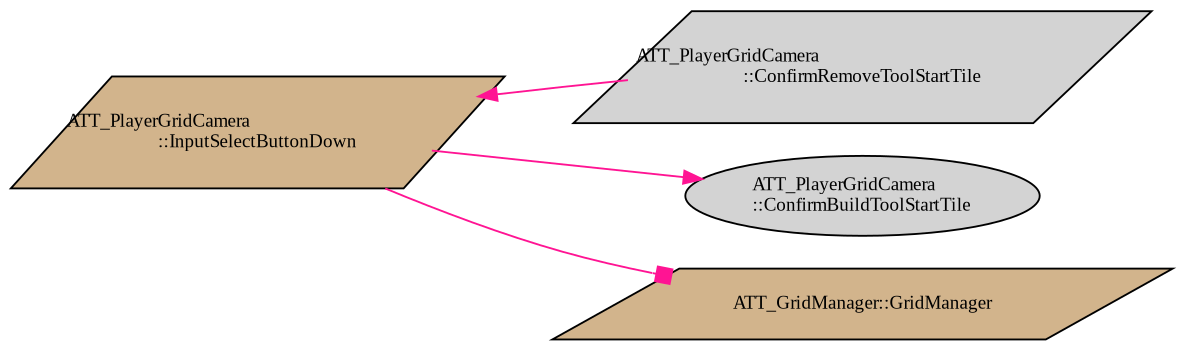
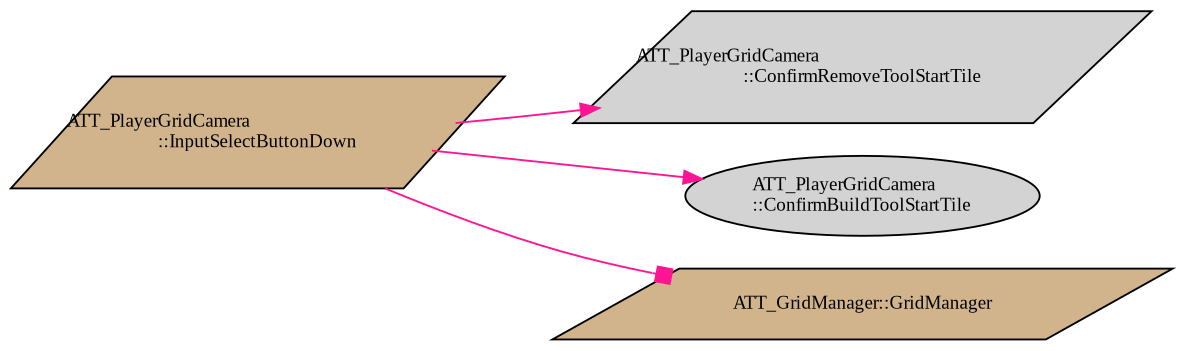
edge "ATT_PlayerGridCamera ::ConfirmRemoveToolStartTile" -> "ATT_PlayerGridCamera ::InputSelectButtonDown": reversed
